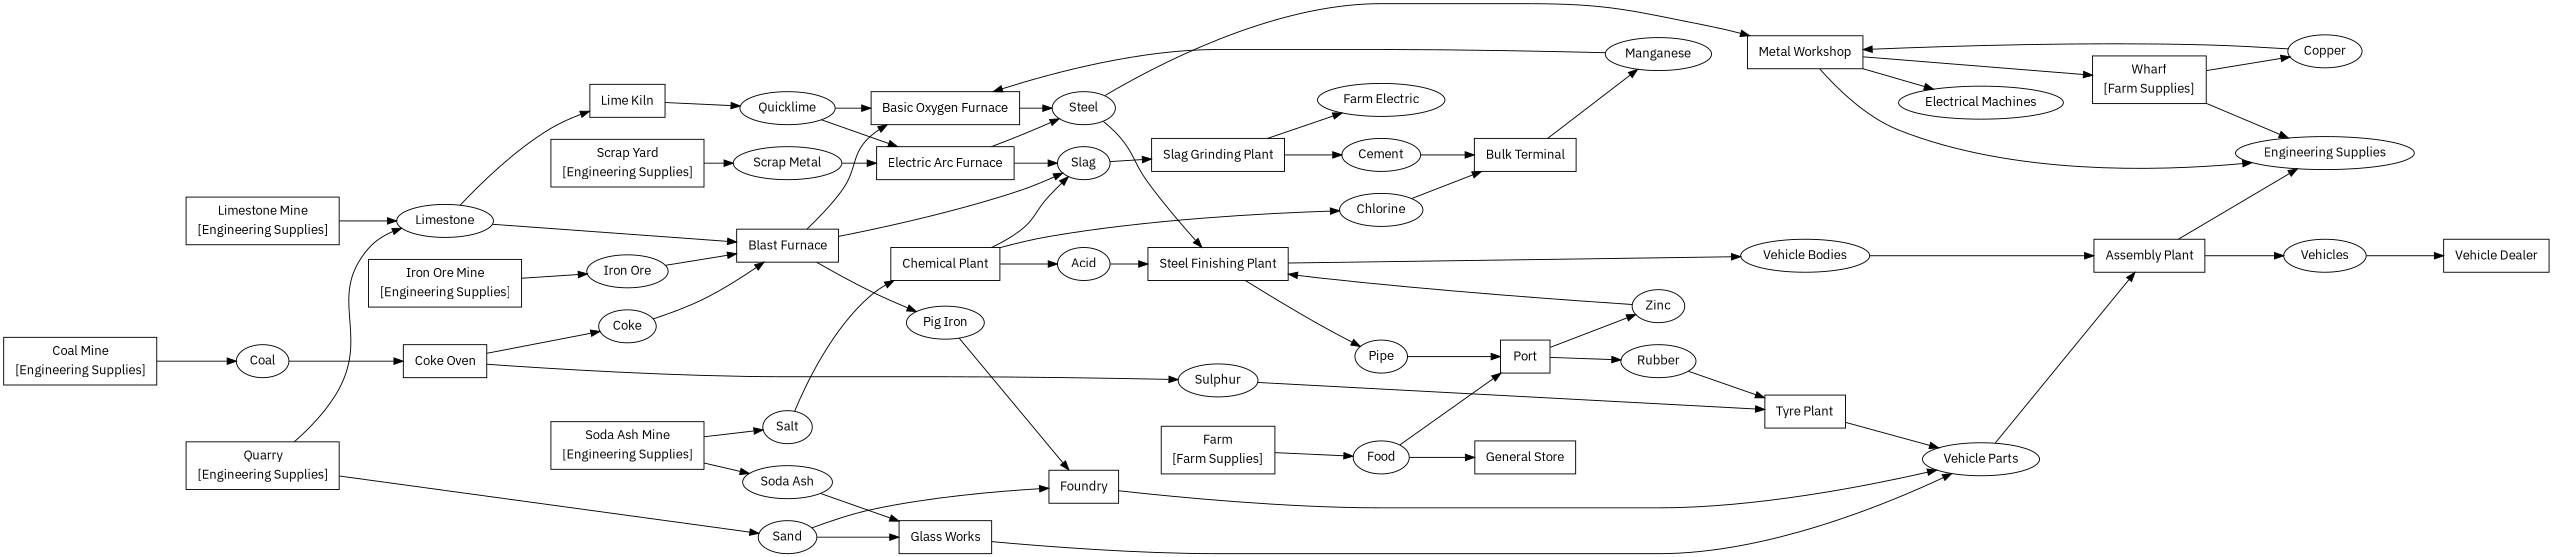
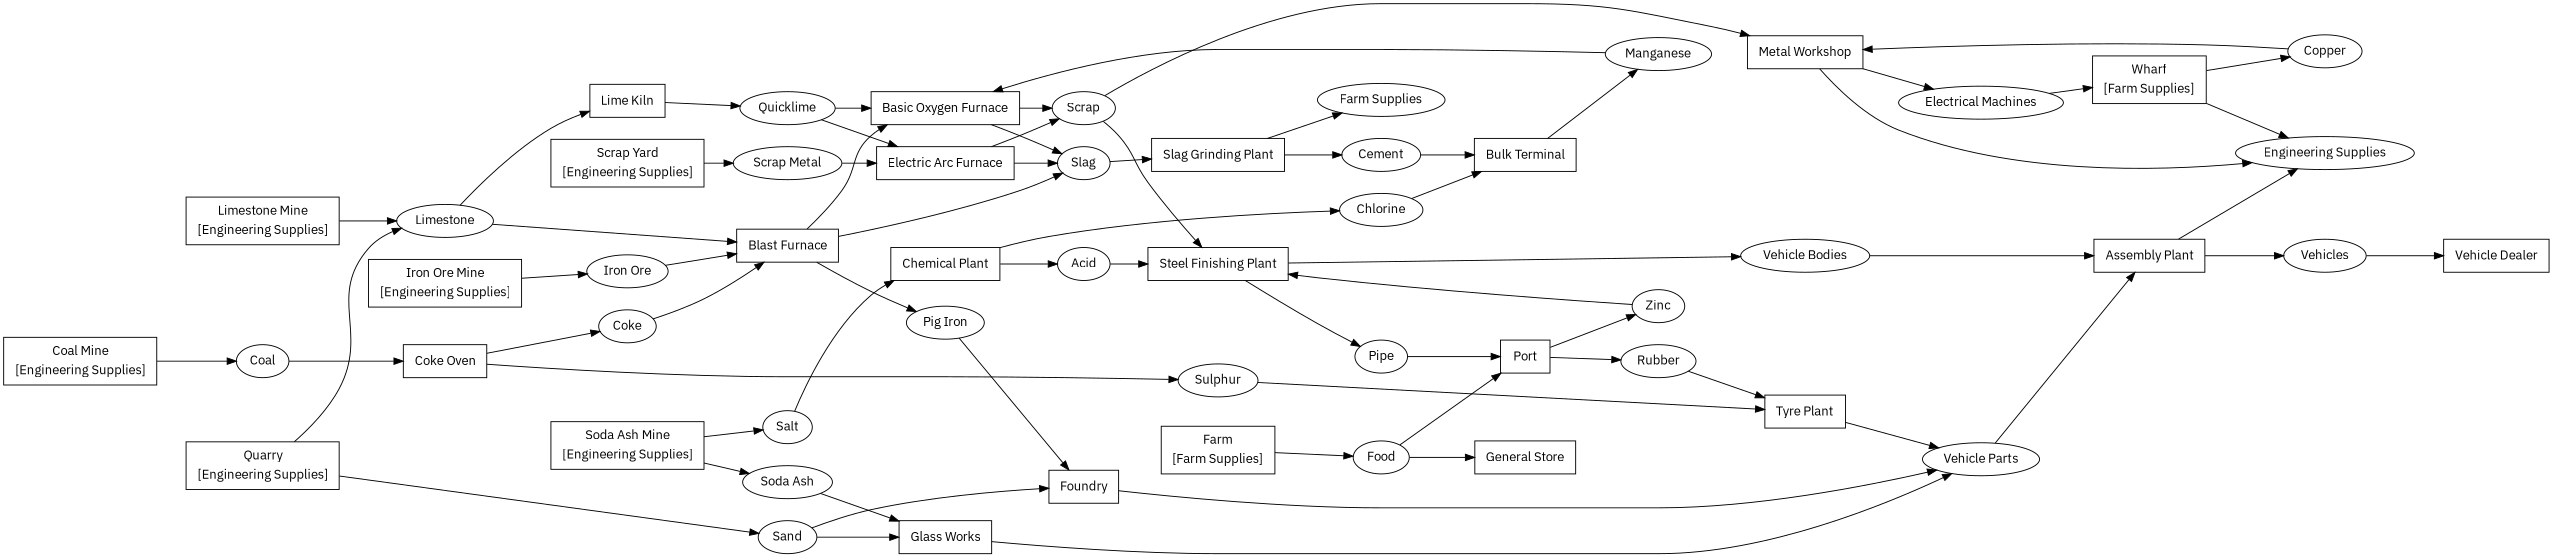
edge "Metal Workshop" -> "Wharf": now "Electrical Machines" -> "Wharf"
node "Farm Electric": label "Farm Electric" -> "Farm Supplies"
node "Steel": label "Steel" -> "Scrap"
edge "Chemical Plant" -> "Slag": now "Basic Oxygen Furnace" -> "Slag"
